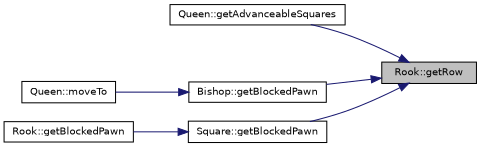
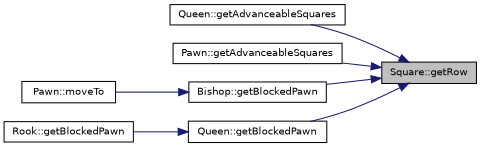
node "Pawn::getAdvanceableSquares": added
node "Rook::getRow": label "Rook::getRow" -> "Square::getRow"
node "Queen::moveTo": label "Queen::moveTo" -> "Pawn::moveTo"
node "Square::getBlockedPawn": label "Square::getBlockedPawn" -> "Queen::getBlockedPawn"
